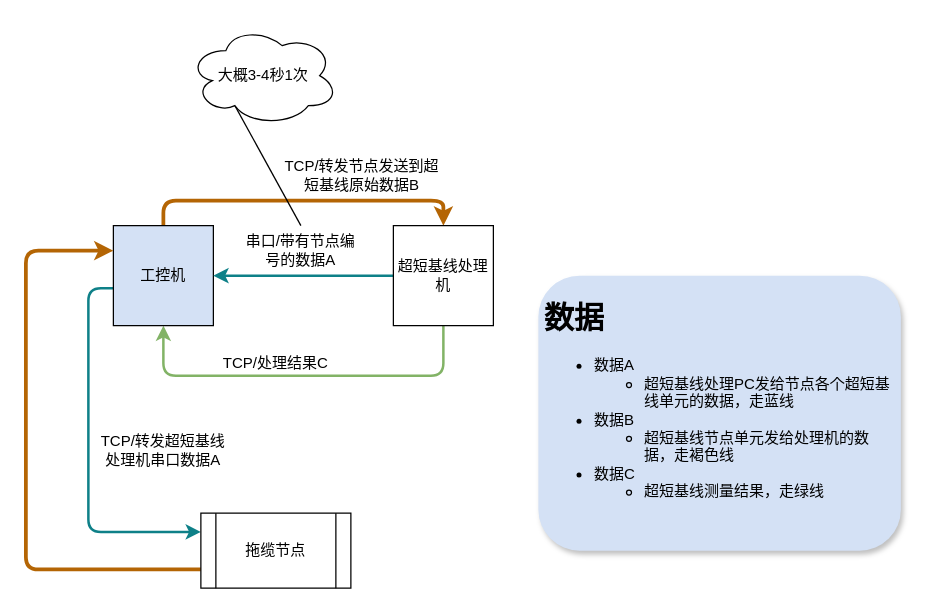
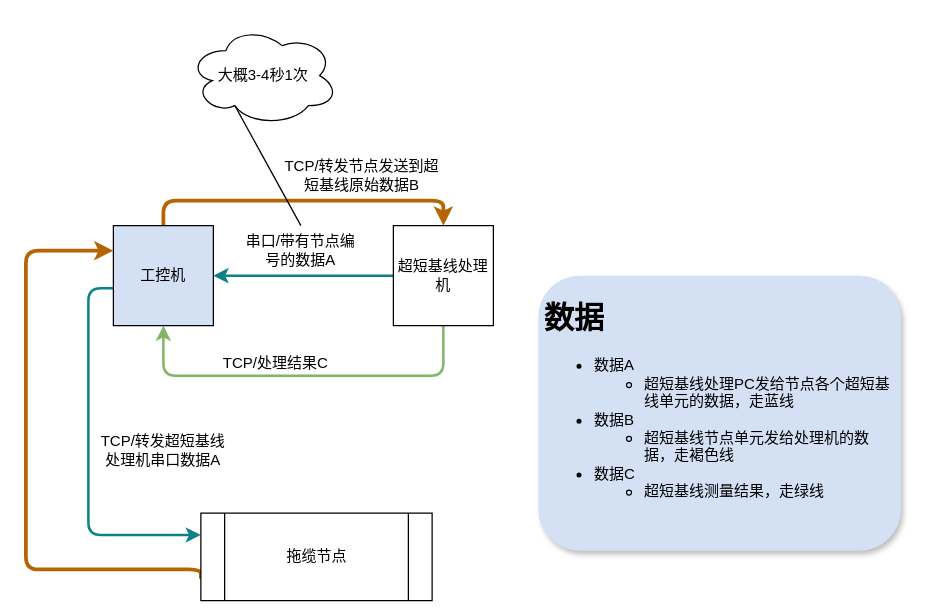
node "拖缆节点": size 150x75 -> 231x88
